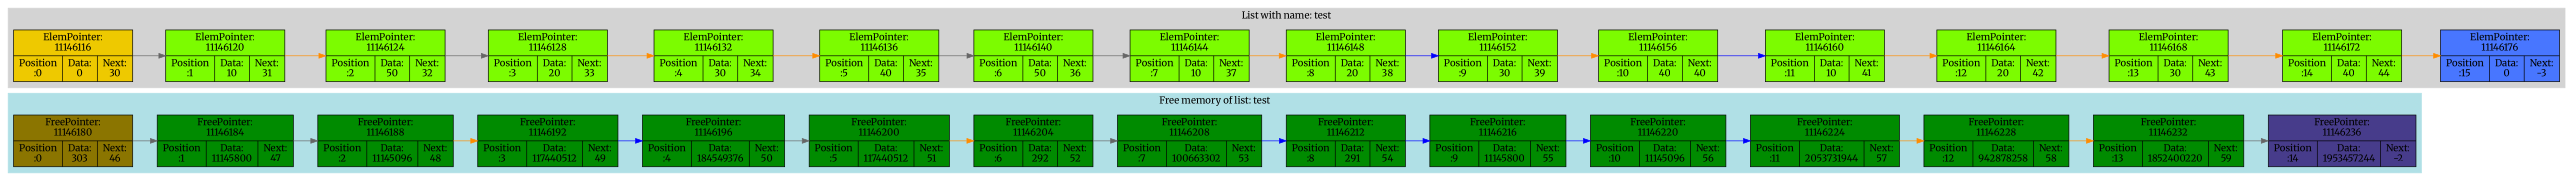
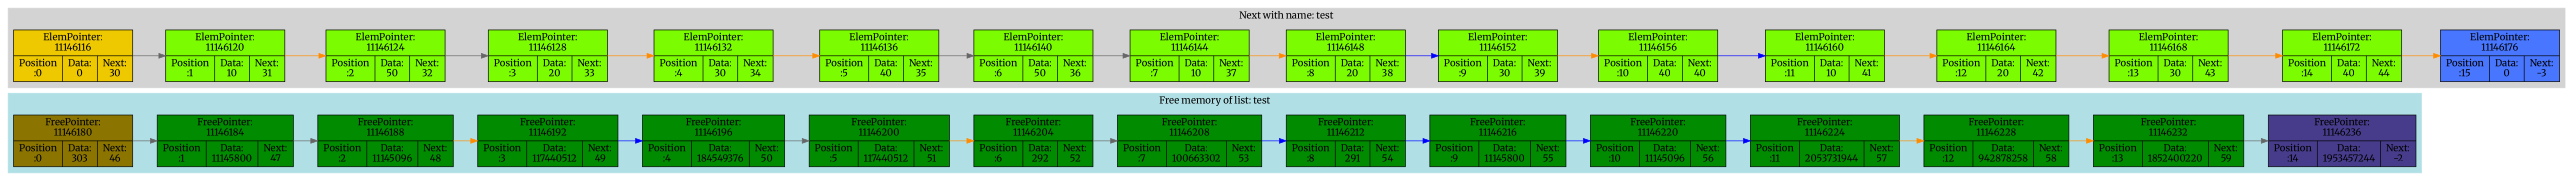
cluster "List with name: test": label "List with name: test" -> "Next with name: test"
